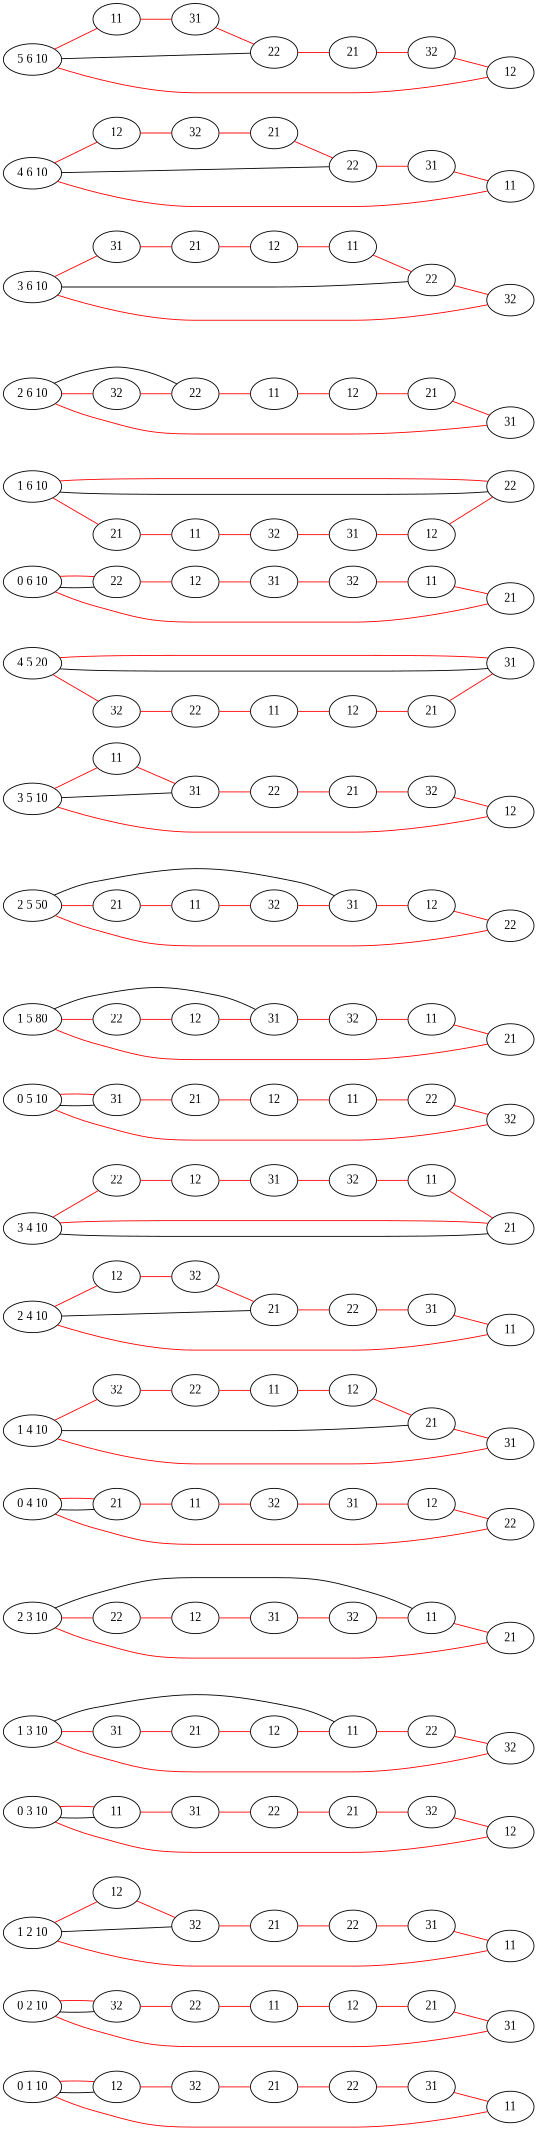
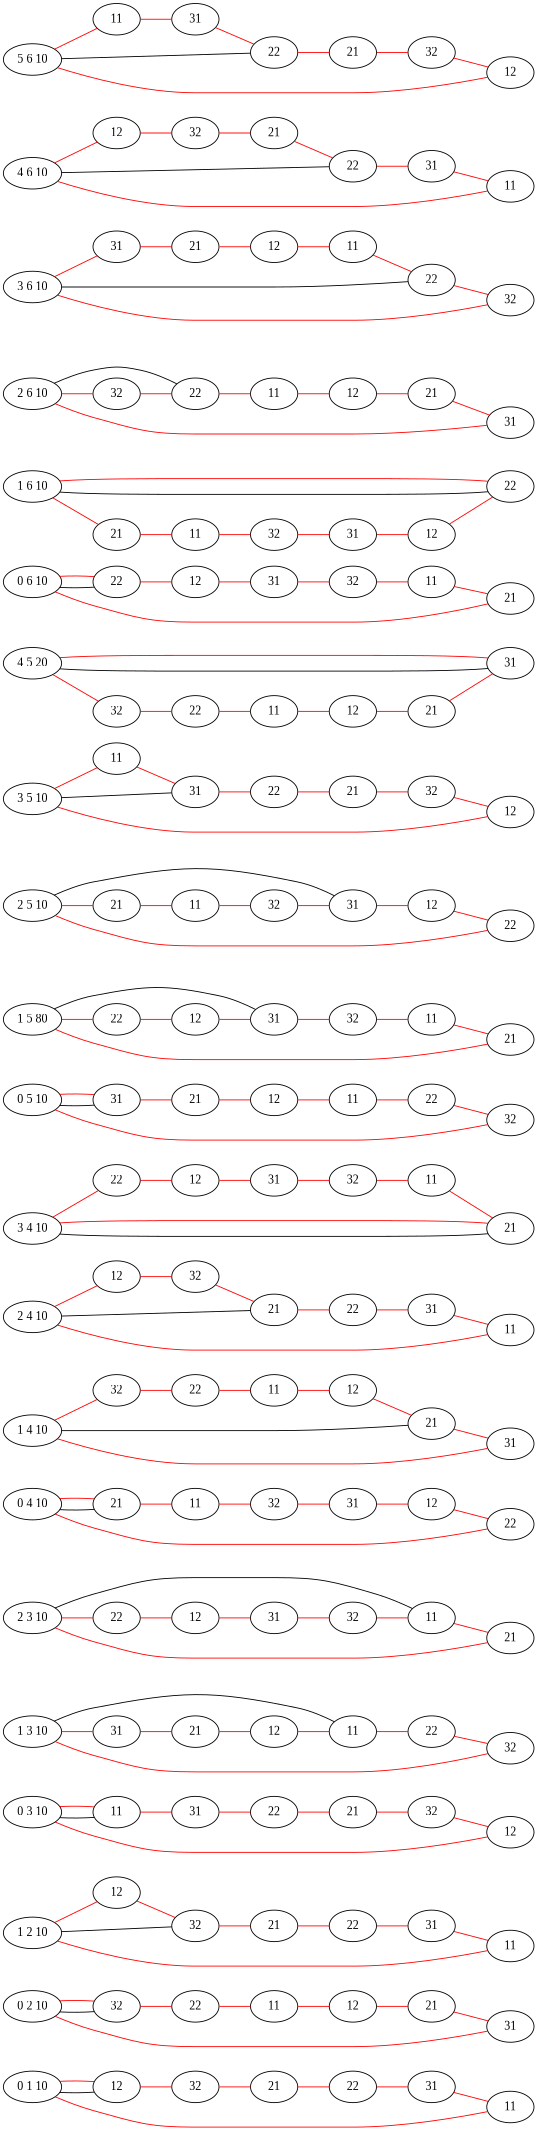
node "2 5 50": label "2 5 50" -> "2 5 10"
